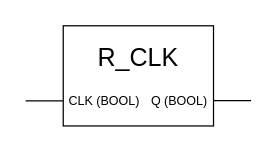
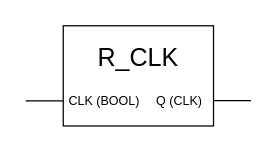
node "Q (BOOL)": label "Q (BOOL)" -> "Q (CLK)"
